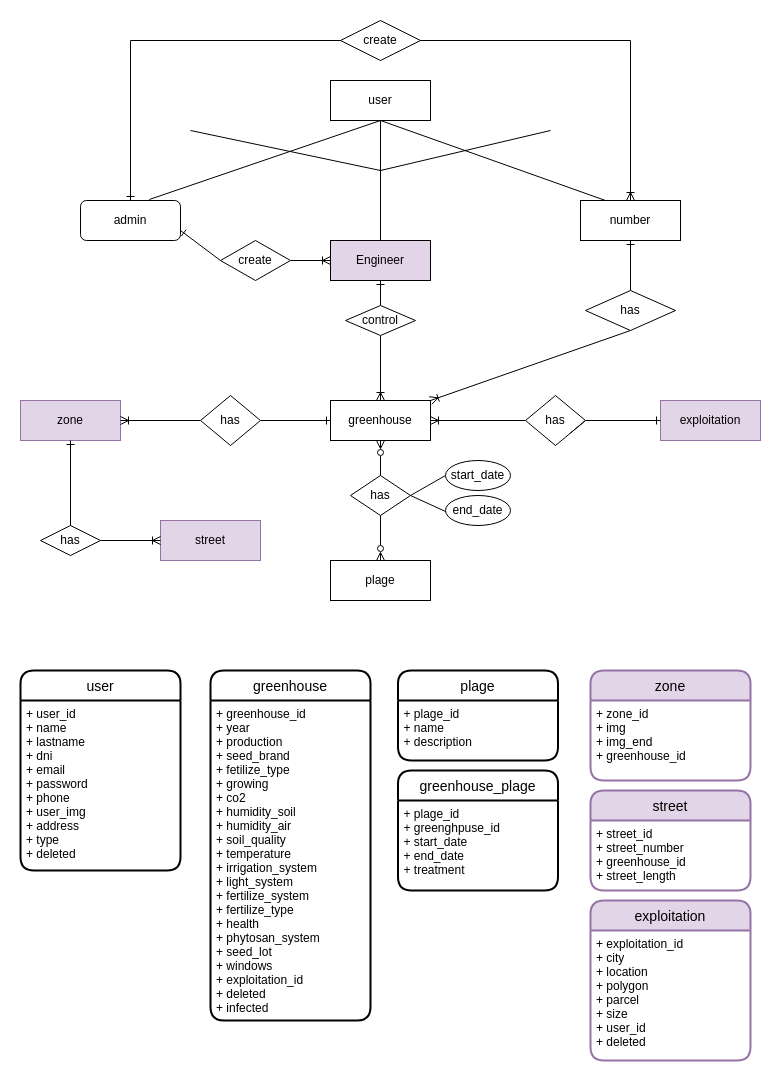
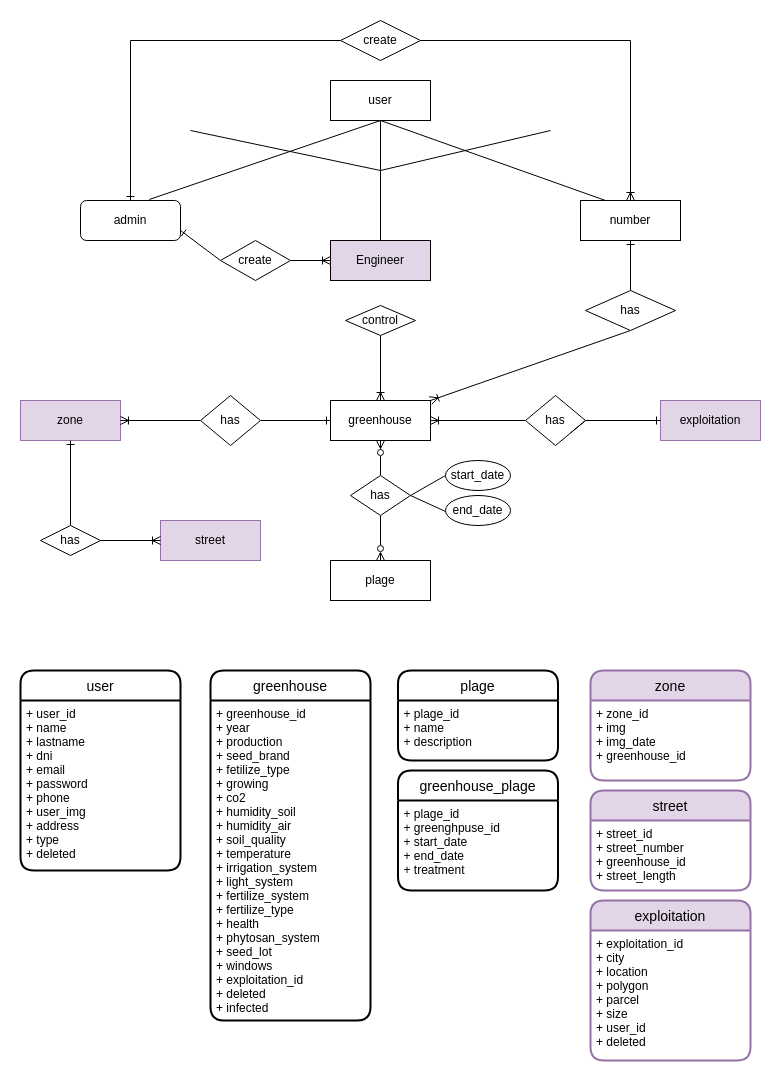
edge "control" -> "Engineer": removed
node "+ zone_id + img + img_end + greenhouse_id": label "+ zone_id + img + img_end + greenhouse_id" -> "+ zone_id + img + img_date + greenhouse_id"
